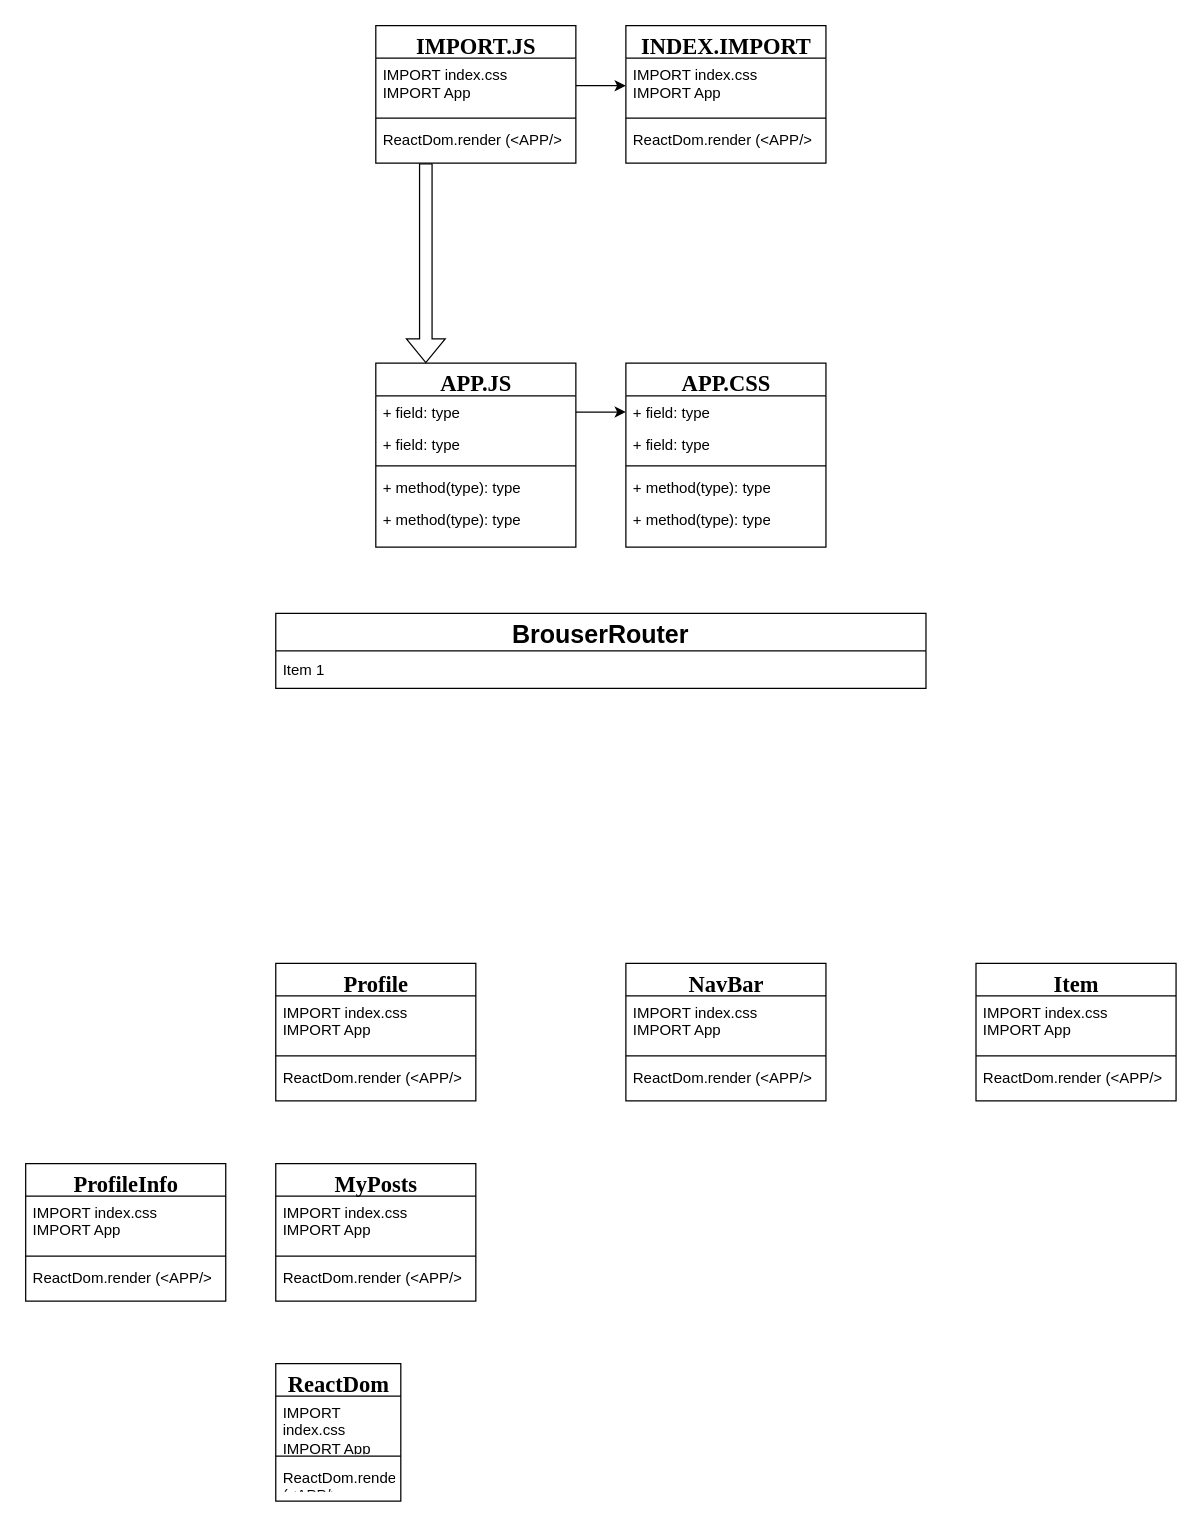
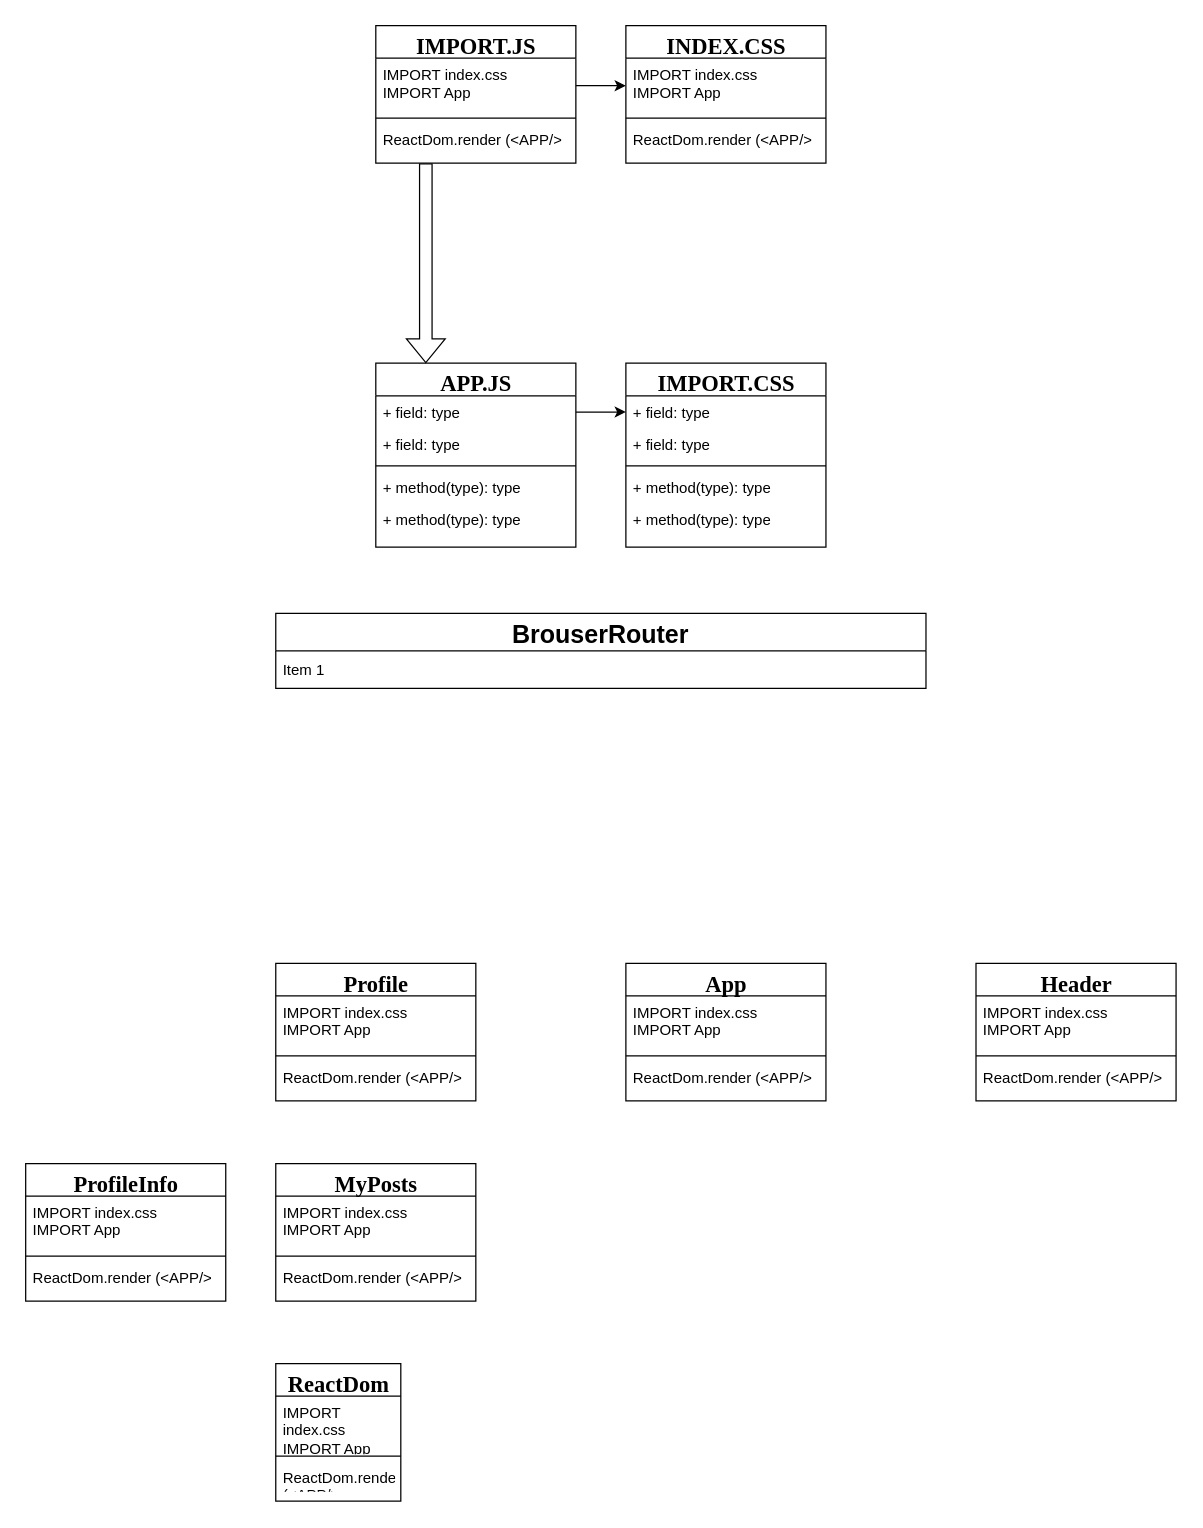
node "INDEX.IMPORT": label "INDEX.IMPORT" -> "INDEX.CSS"
node "APP.CSS": label "APP.CSS" -> "IMPORT.CSS"
node "NavBar": label "NavBar" -> "App"
node "Item": label "Item" -> "Header"
